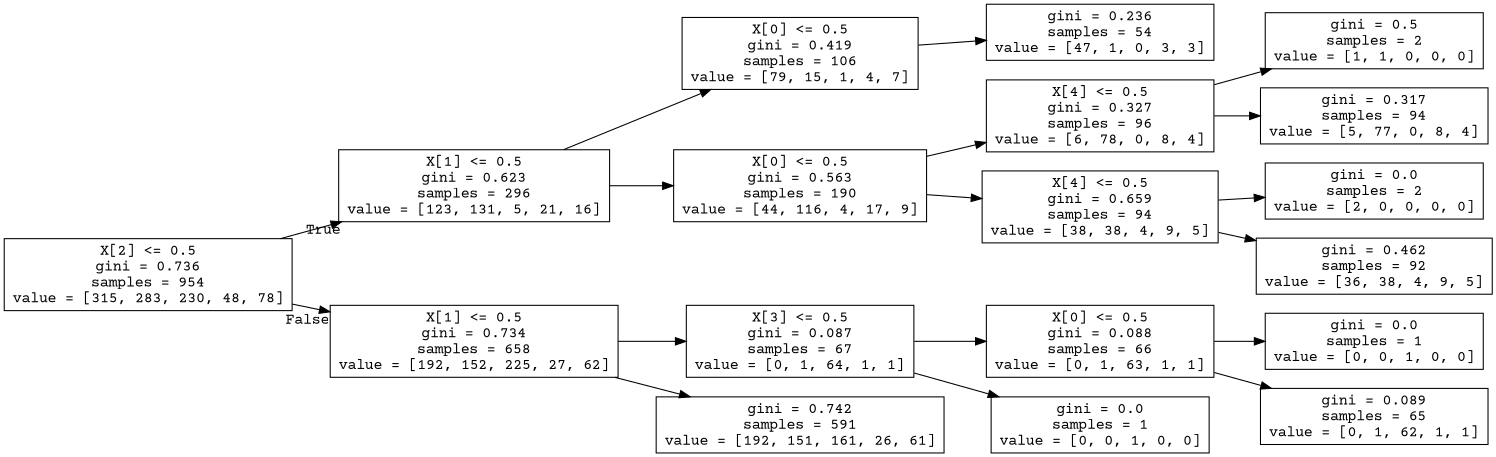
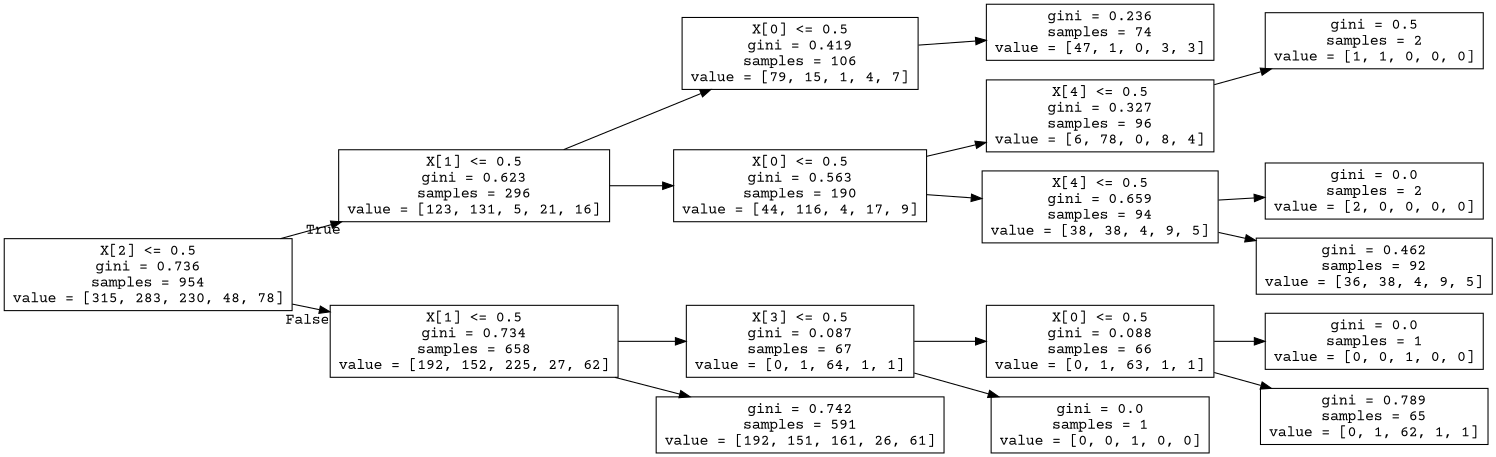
node "gini = 0.236 samples = 54 value = [47, 1, 0, 3, 3]": label "gini = 0.236 samples = 54 value = [47, 1, 0, 3, 3]" -> "gini = 0.236 samples = 74 value = [47, 1, 0, 3, 3]"
node "gini = 0.317 samples = 94 value = [5, 77, 0, 8, 4]": removed
node "gini = 0.089 samples = 65 value = [0, 1, 62, 1, 1]": label "gini = 0.089 samples = 65 value = [0, 1, 62, 1, 1]" -> "gini = 0.789 samples = 65 value = [0, 1, 62, 1, 1]"
